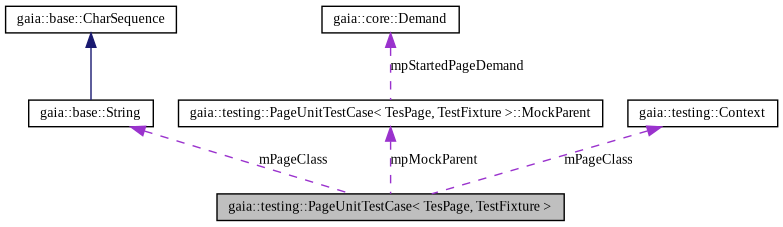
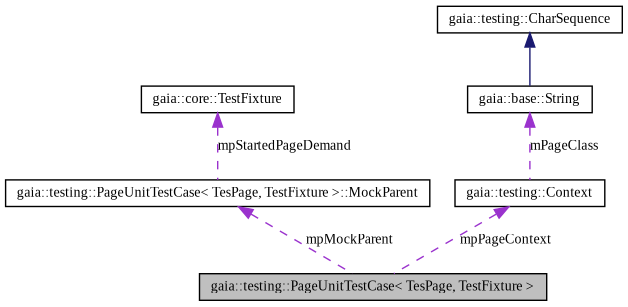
node "gaia::base::CharSequence": label "gaia::base::CharSequence" -> "gaia::testing::CharSequence"
node "gaia::core::Demand": label "gaia::core::Demand" -> "gaia::core::TestFixture"
edge "gaia::testing::PageUnitTestCase< TesPage, TestFixture >" -> "gaia::testing::Context": label "mPageClass" -> "mpPageContext"
edge "gaia::testing::PageUnitTestCase< TesPage, TestFixture >" -> "gaia::base::String": now "gaia::testing::Context" -> "gaia::base::String"
